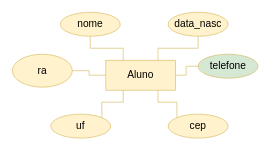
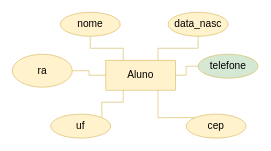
node "cep": moved (198, 126) -> (216, 126)
